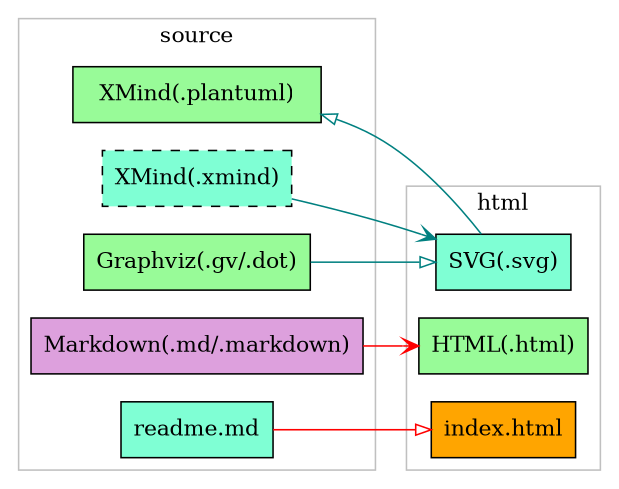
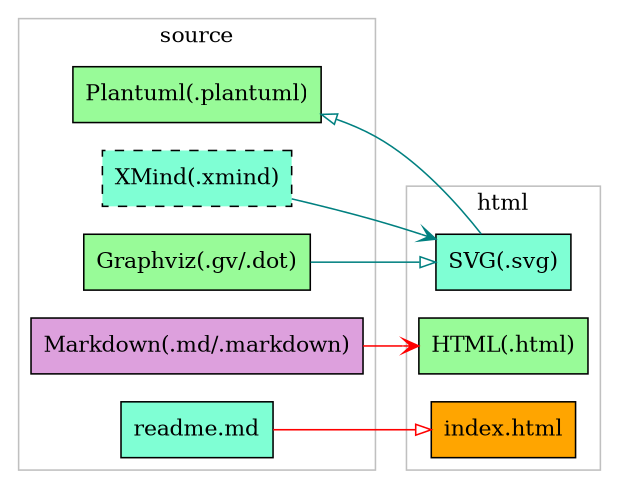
node "XMind(.plantuml)": label "XMind(.plantuml)" -> "Plantuml(.plantuml)"
